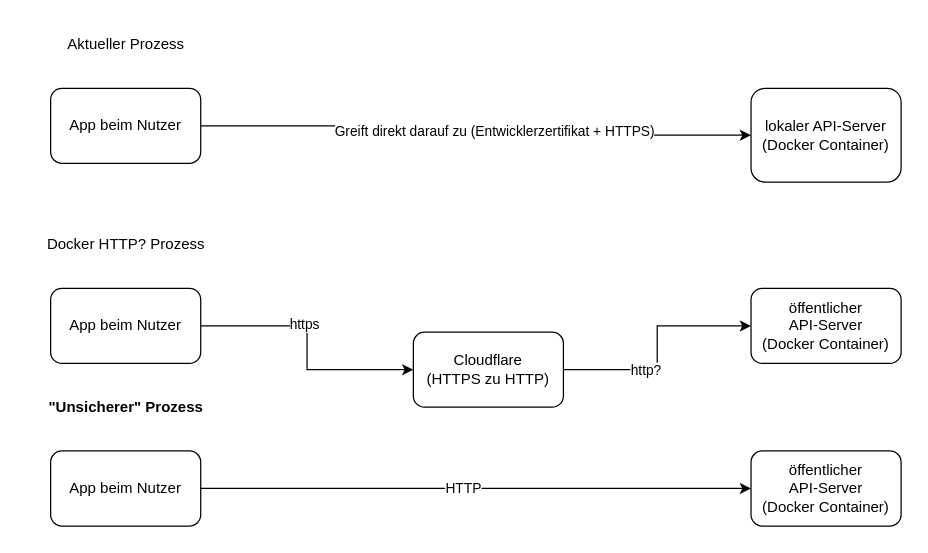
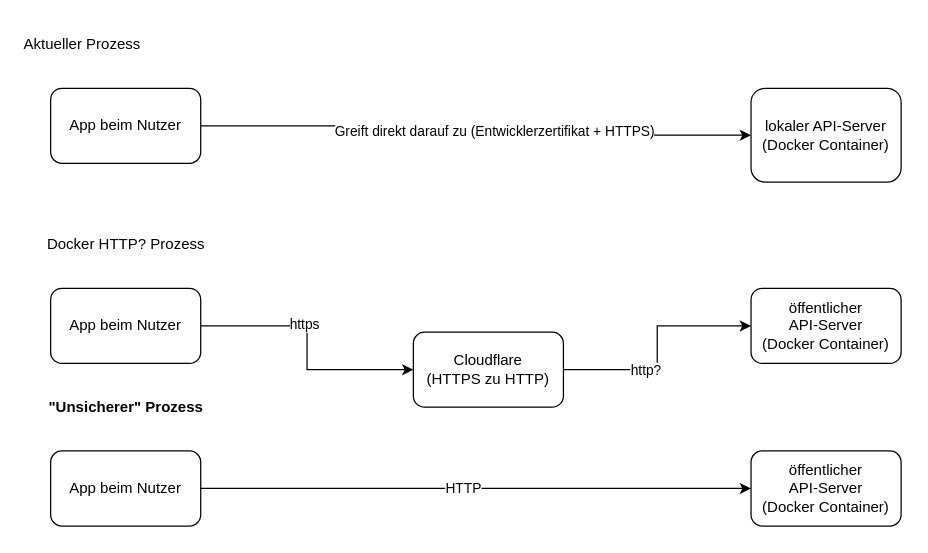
node "Aktueller Prozess": moved (126, 44) -> (82, 44)
